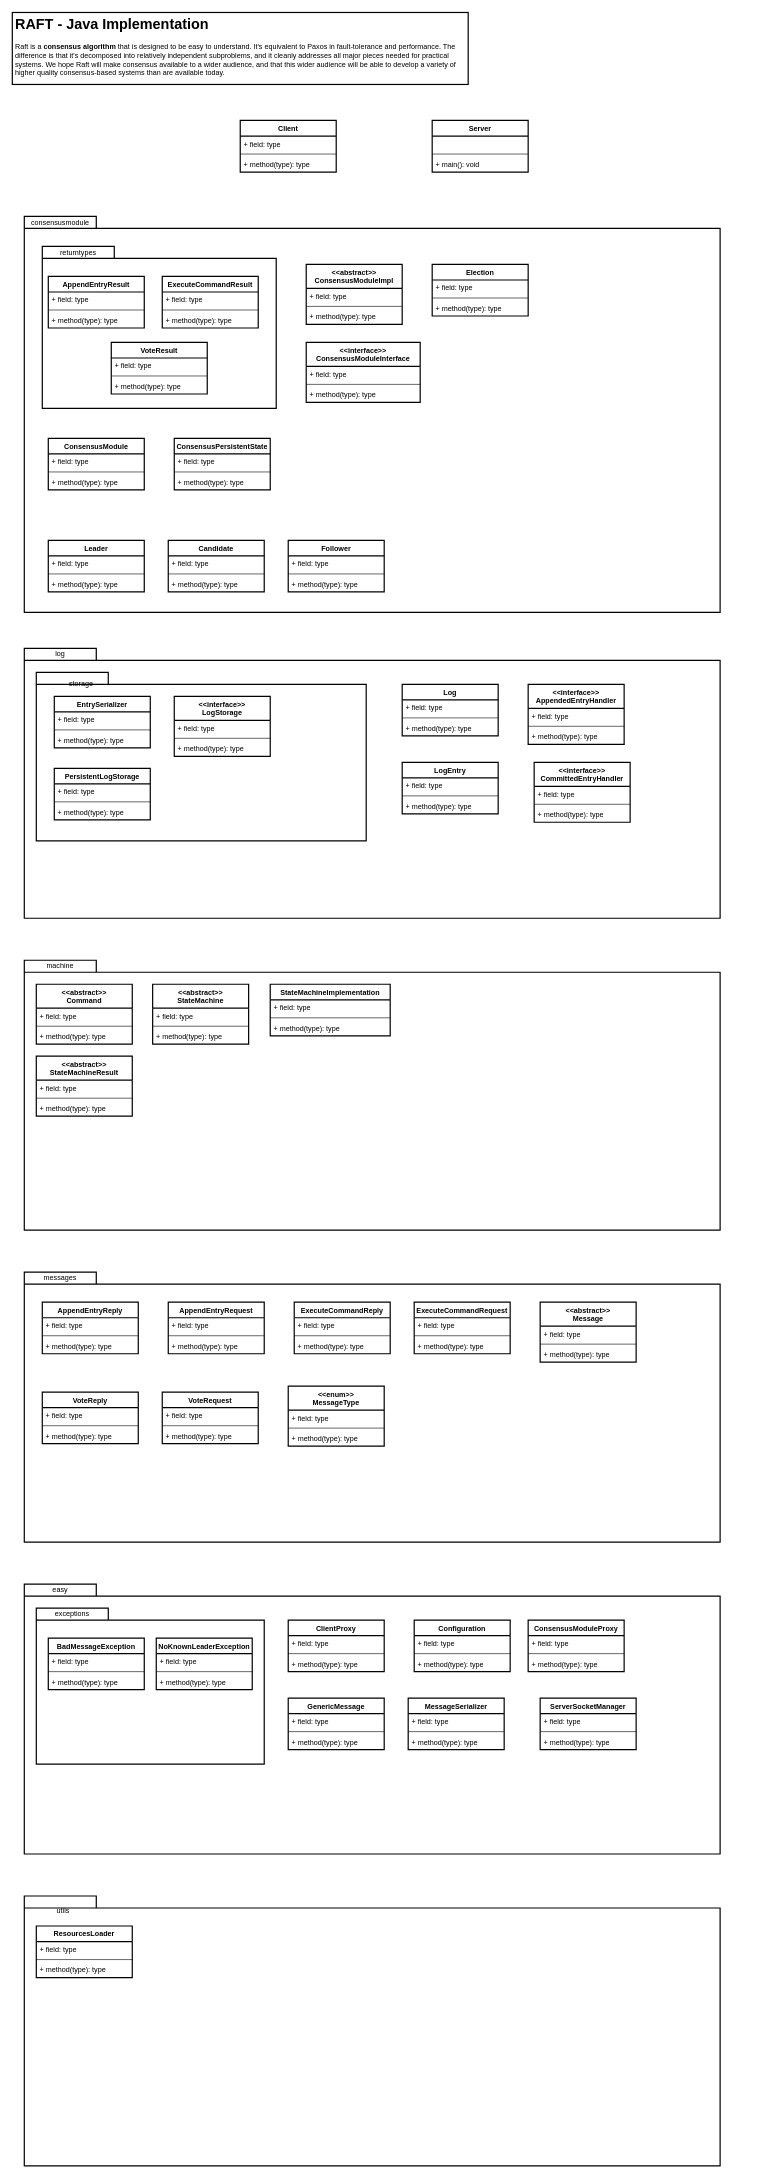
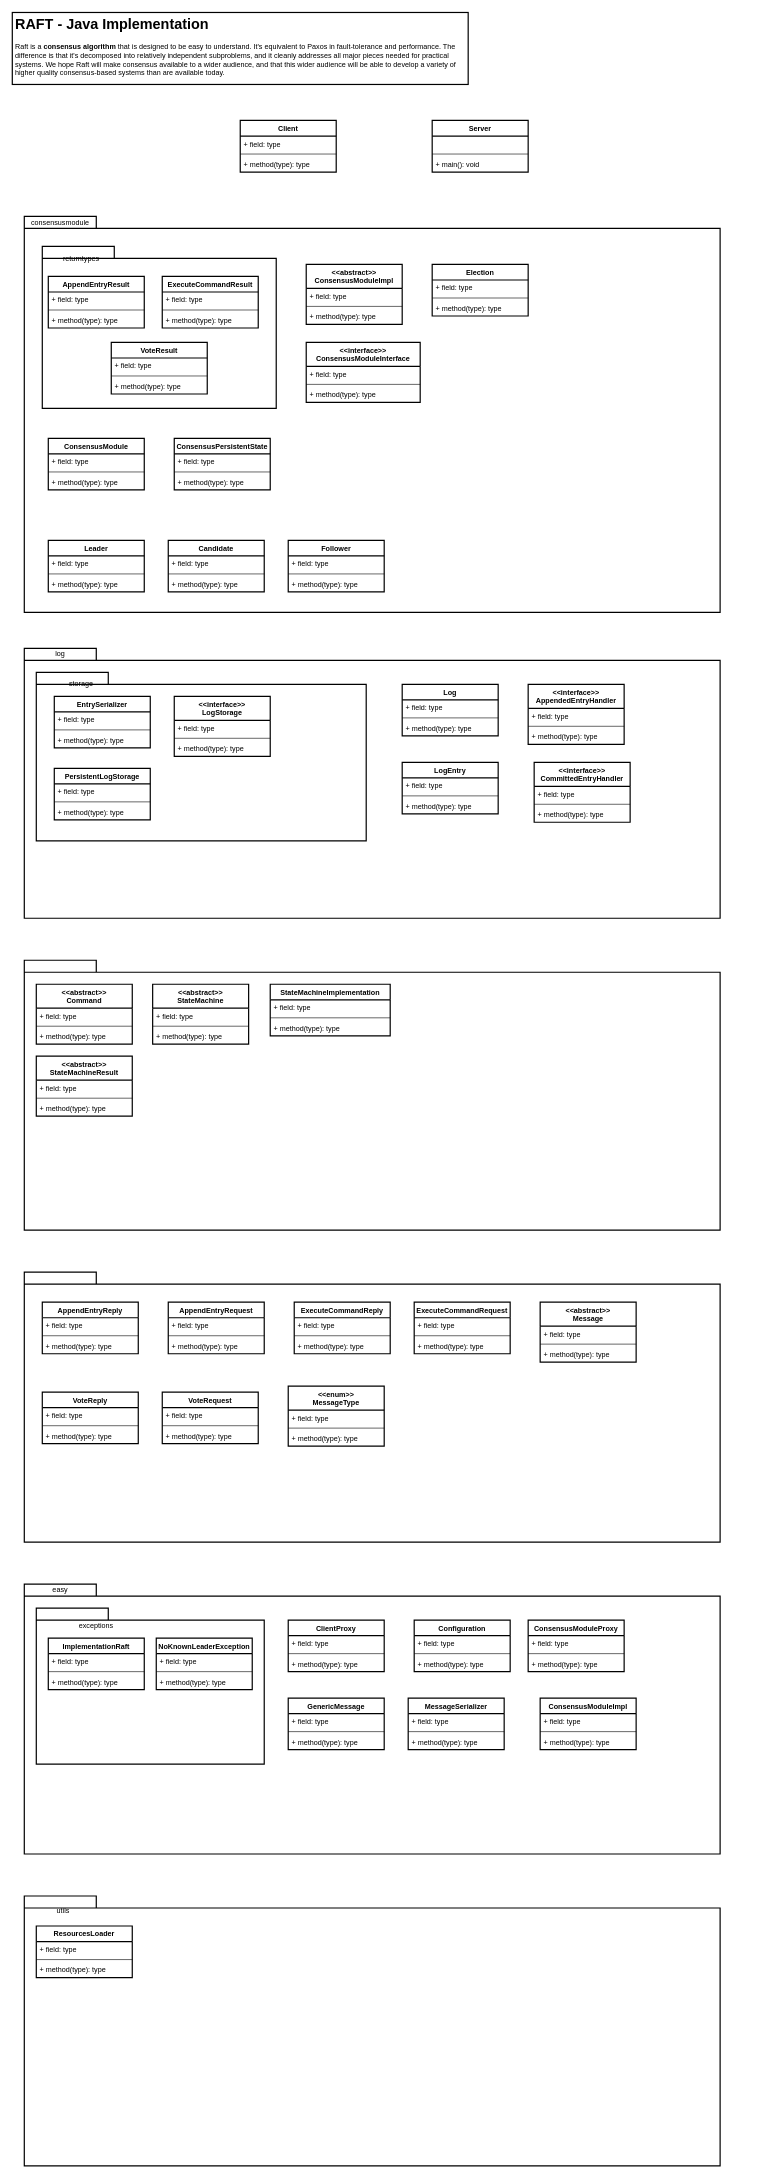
node "returntypes": moved (78, 252) -> (81, 258)
node "machine": removed
node "messages": removed
node "exceptions": moved (72, 1614) -> (96, 1626)
node "BadMessageException": label "BadMessageException" -> "ImplementationRaft"
node "ServerSocketManager": label "ServerSocketManager" -> "ConsensusModuleImpl"
